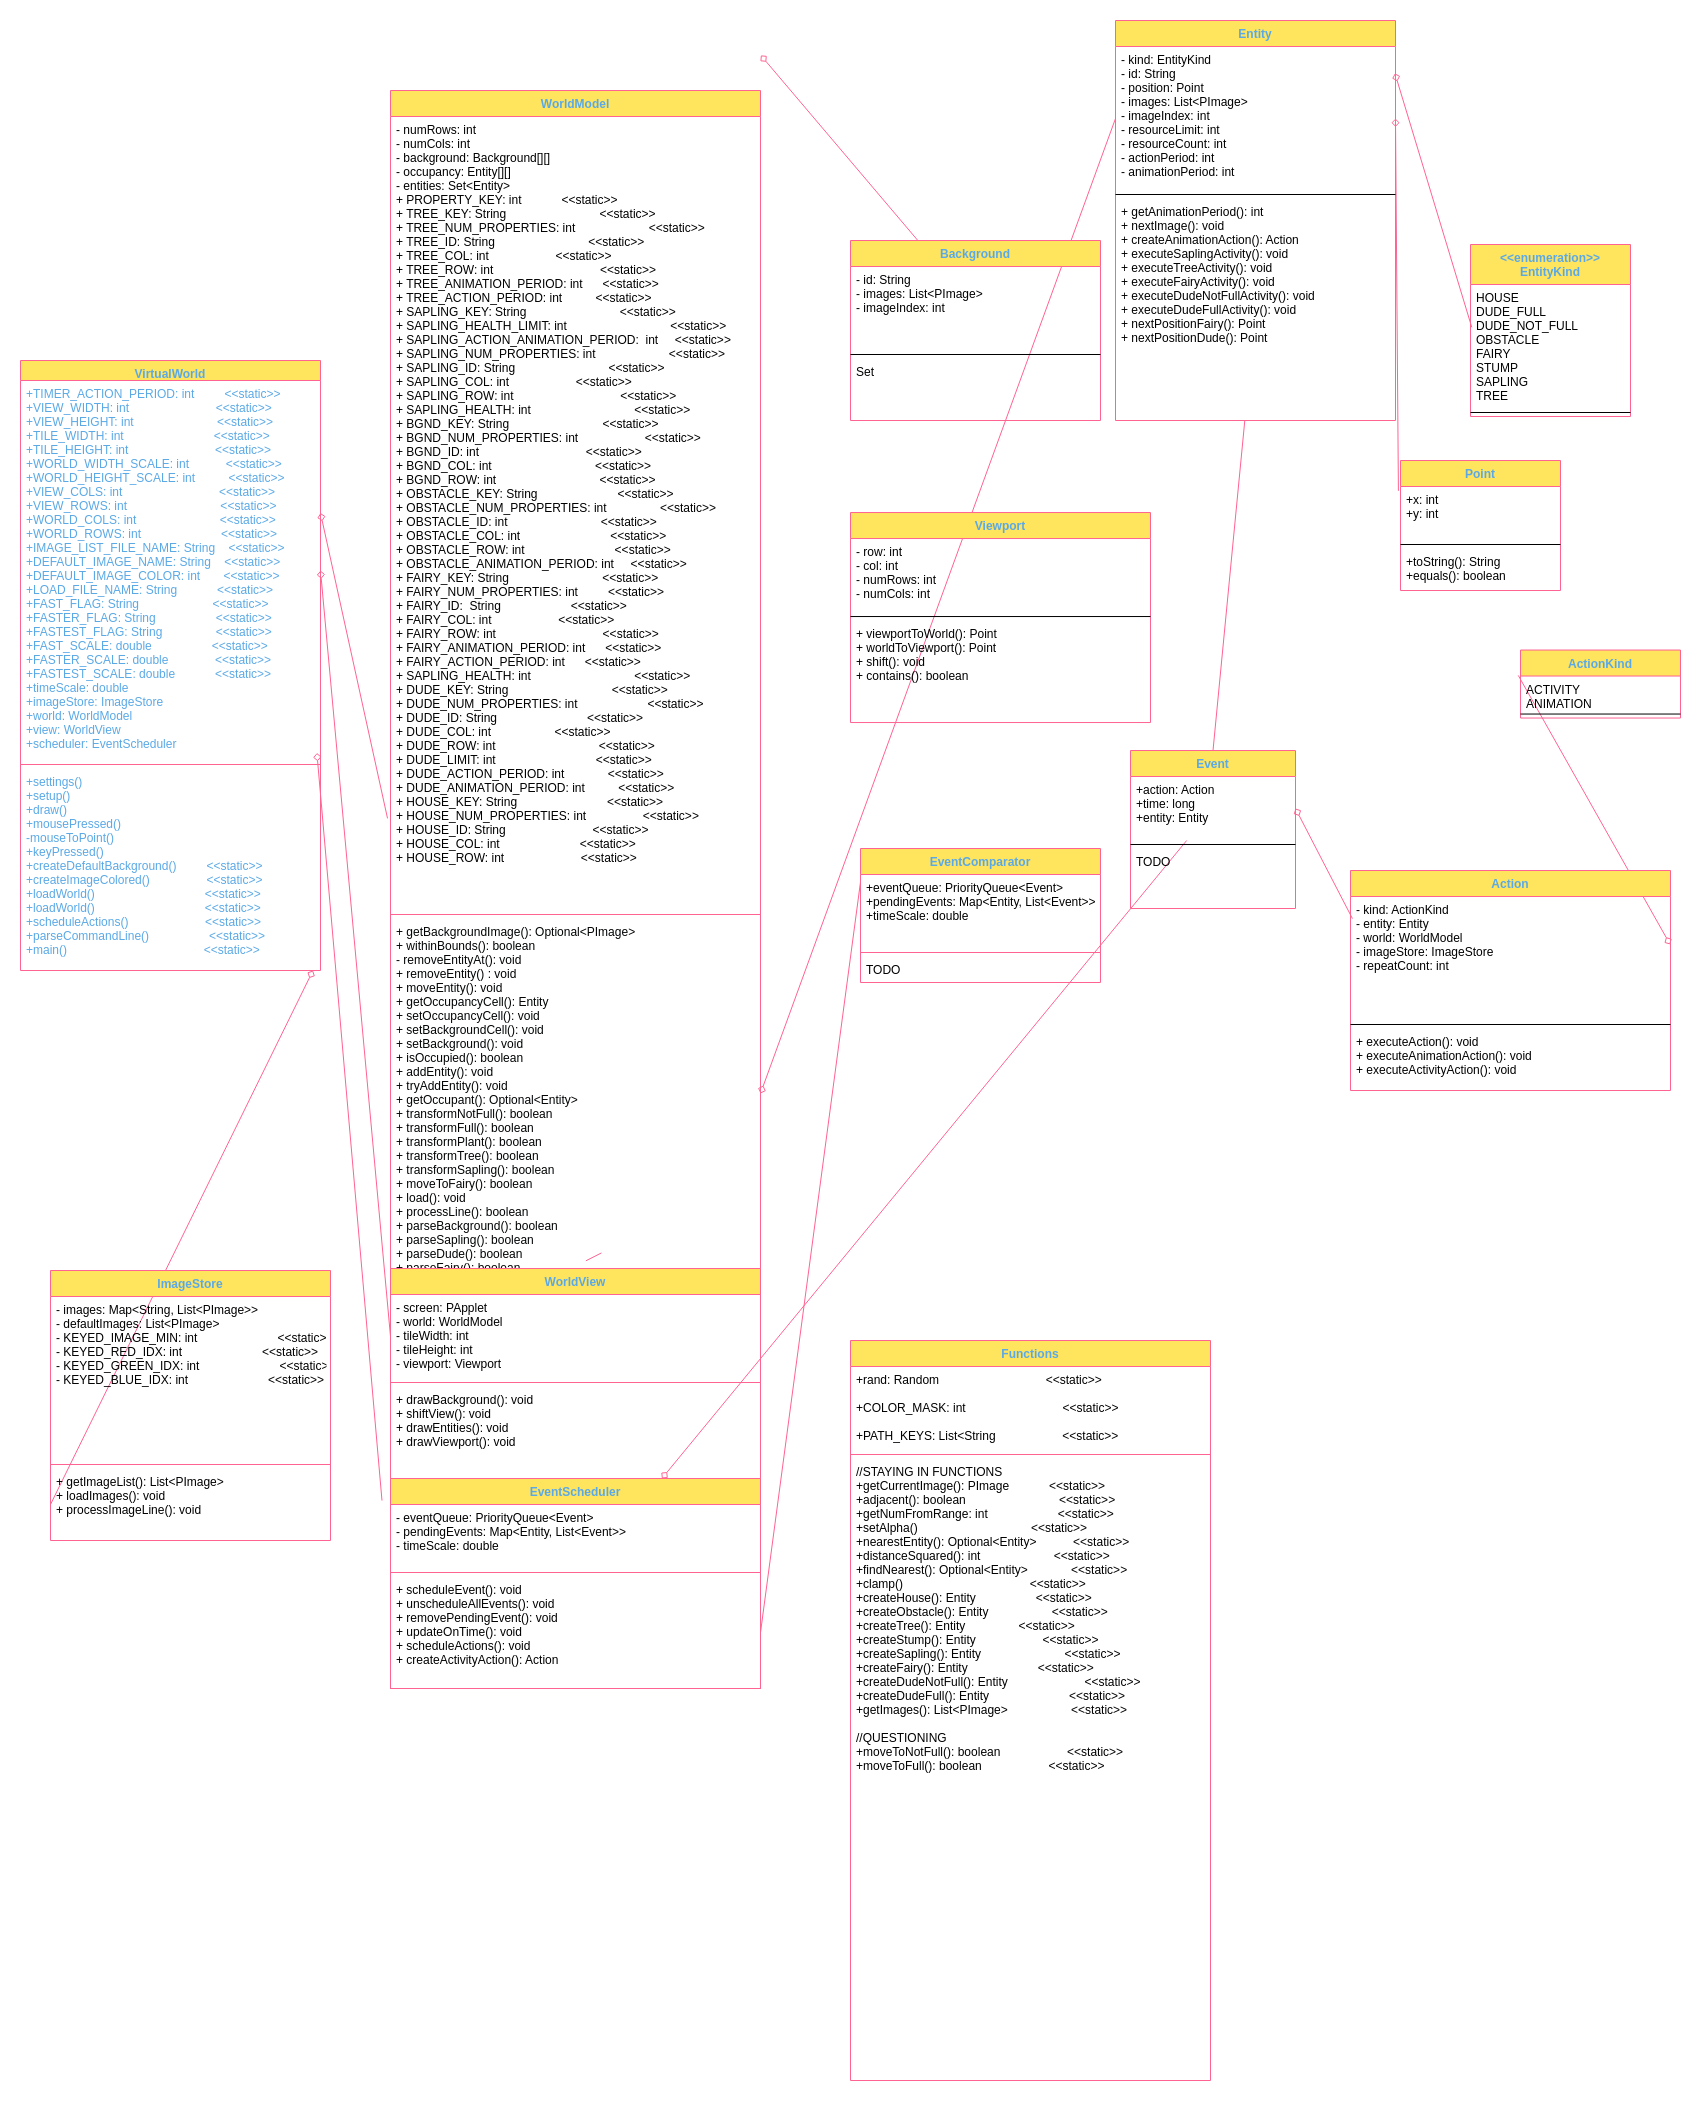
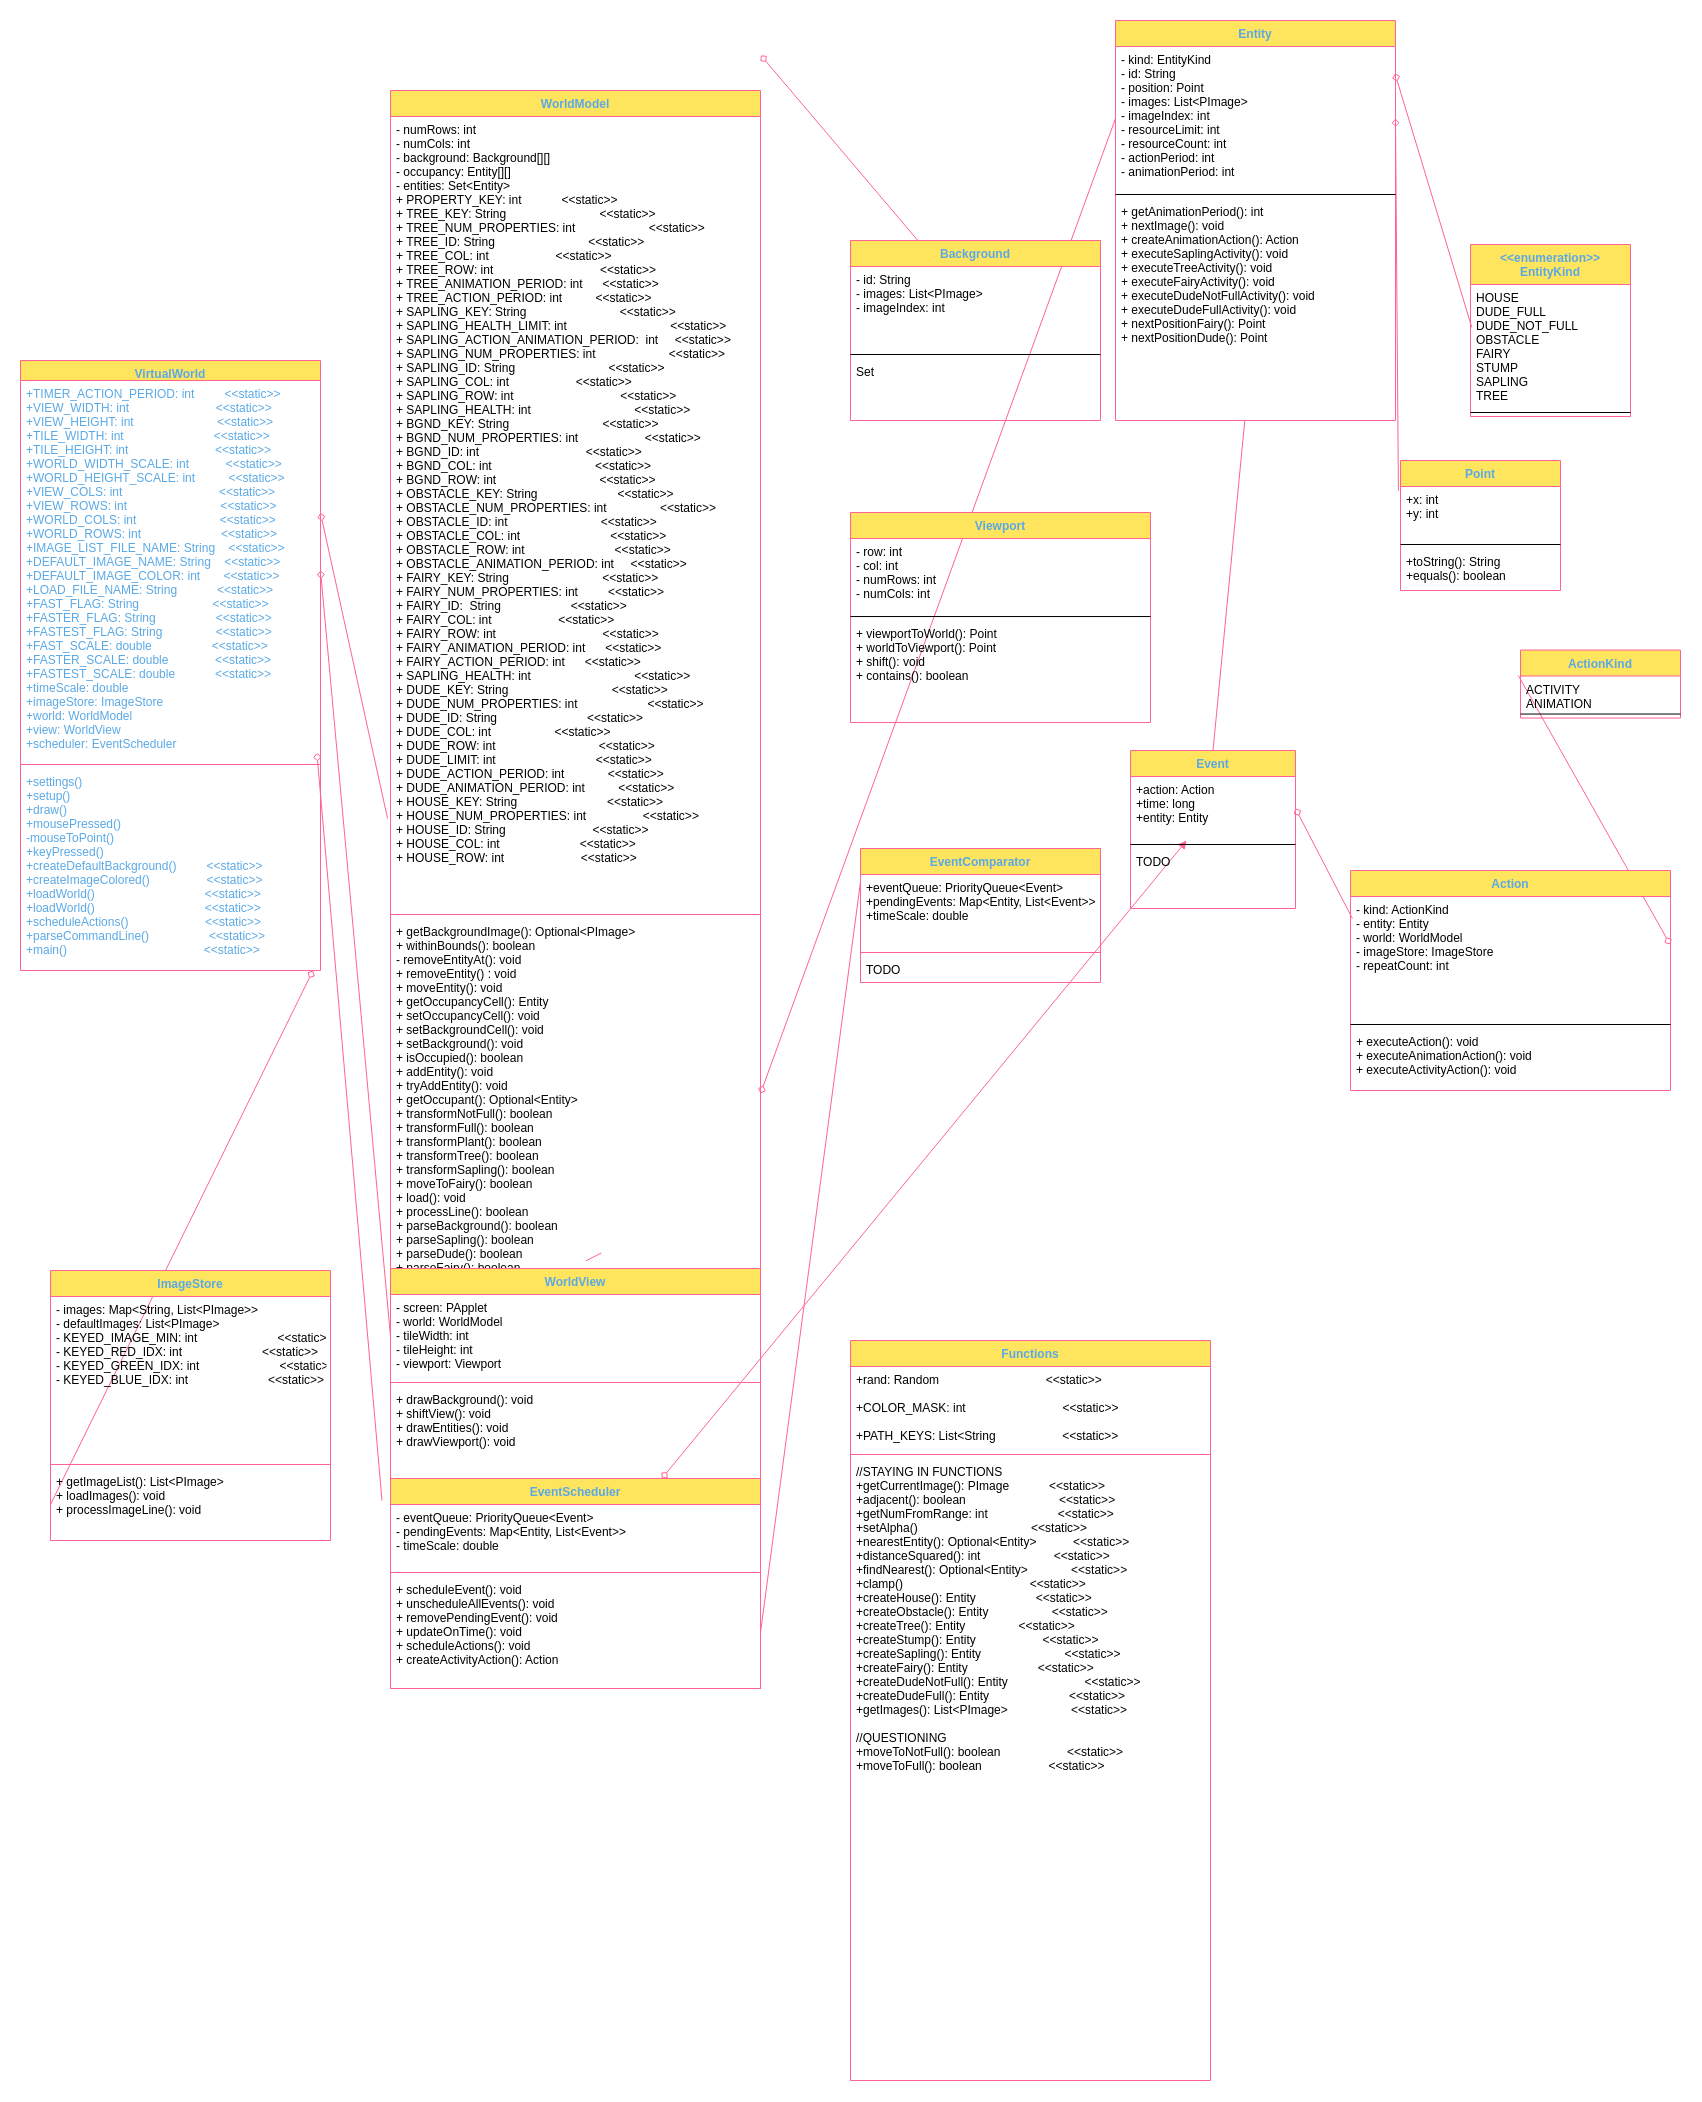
edge "+action: Action +time: long +entity: Entity" -> "EventScheduler": arrowhead none -> block
